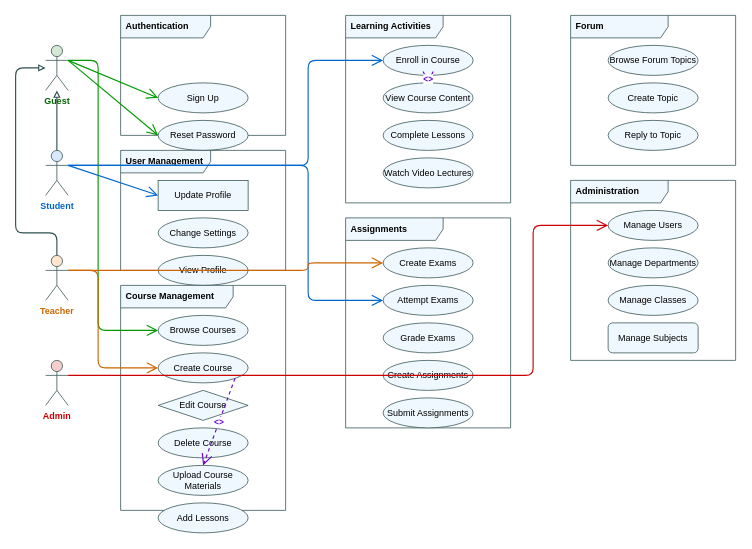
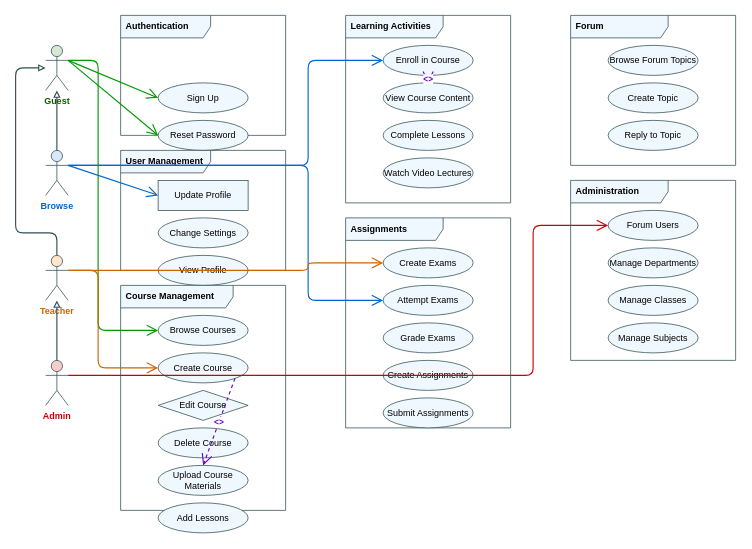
node "Student": label "Student" -> "Browse"
node "Manage Users": label "Manage Users" -> "Forum Users"
edge "Admin" -> "Teacher": added
node "Manage Subjects": shape rounded rectangle -> ellipse
